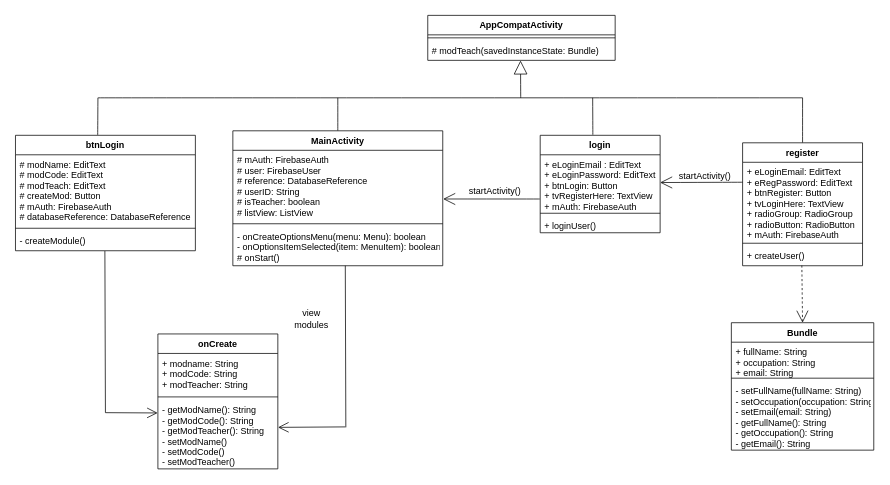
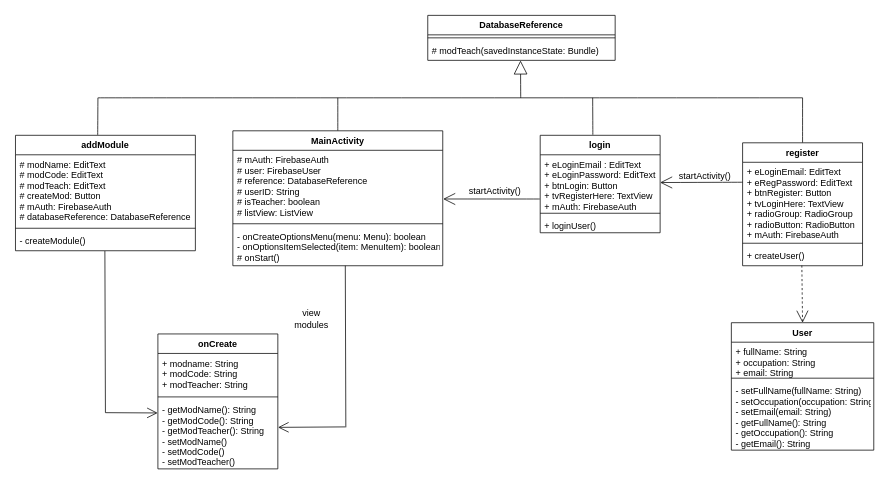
node "AppCompatActivity": label "AppCompatActivity" -> "DatabaseReference"
node "btnLogin": label "btnLogin" -> "addModule"
node "Bundle": label "Bundle" -> "User"
